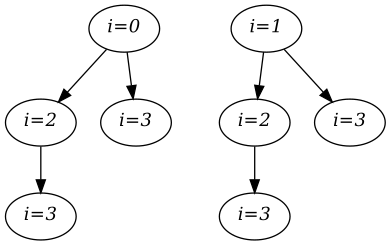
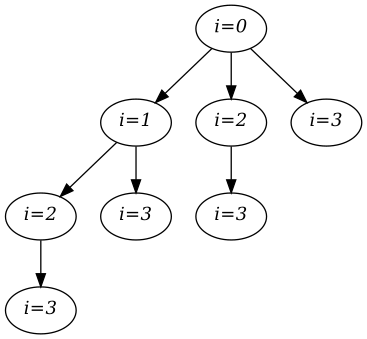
edge "i=0" -> "i=1": added
